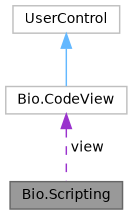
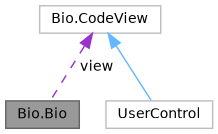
edge "Bio.CodeView" -> "UserControl": reversed
node "Bio.Scripting": label "Bio.Scripting" -> "Bio.Bio"
